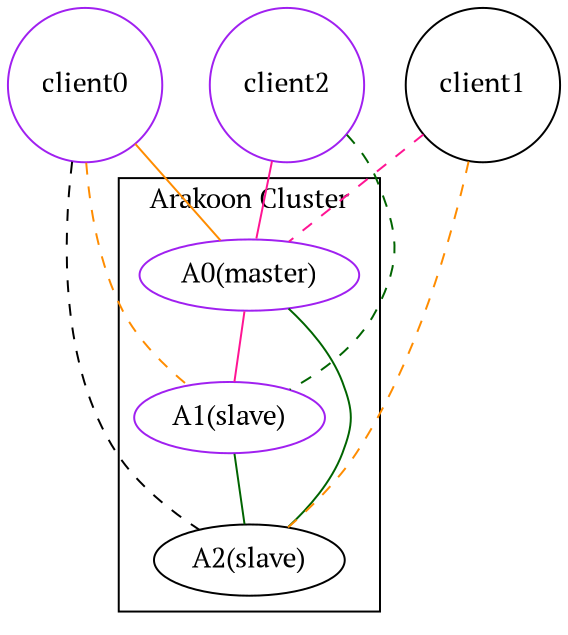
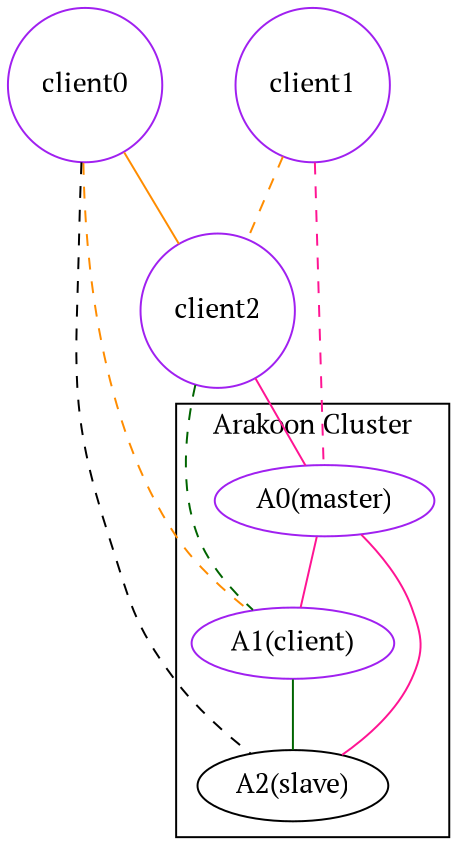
node "client1": color black -> purple
edge "client0" -- "A0(master)": now "client0" -- "client2"
edge "client1" -- "A2(slave)": now "client1" -- "client2"
node "A1(slave)": label "A1(slave)" -> "A1(client)"
edge "A0(master)" -- "A2(slave)": color darkgreen -> deeppink
